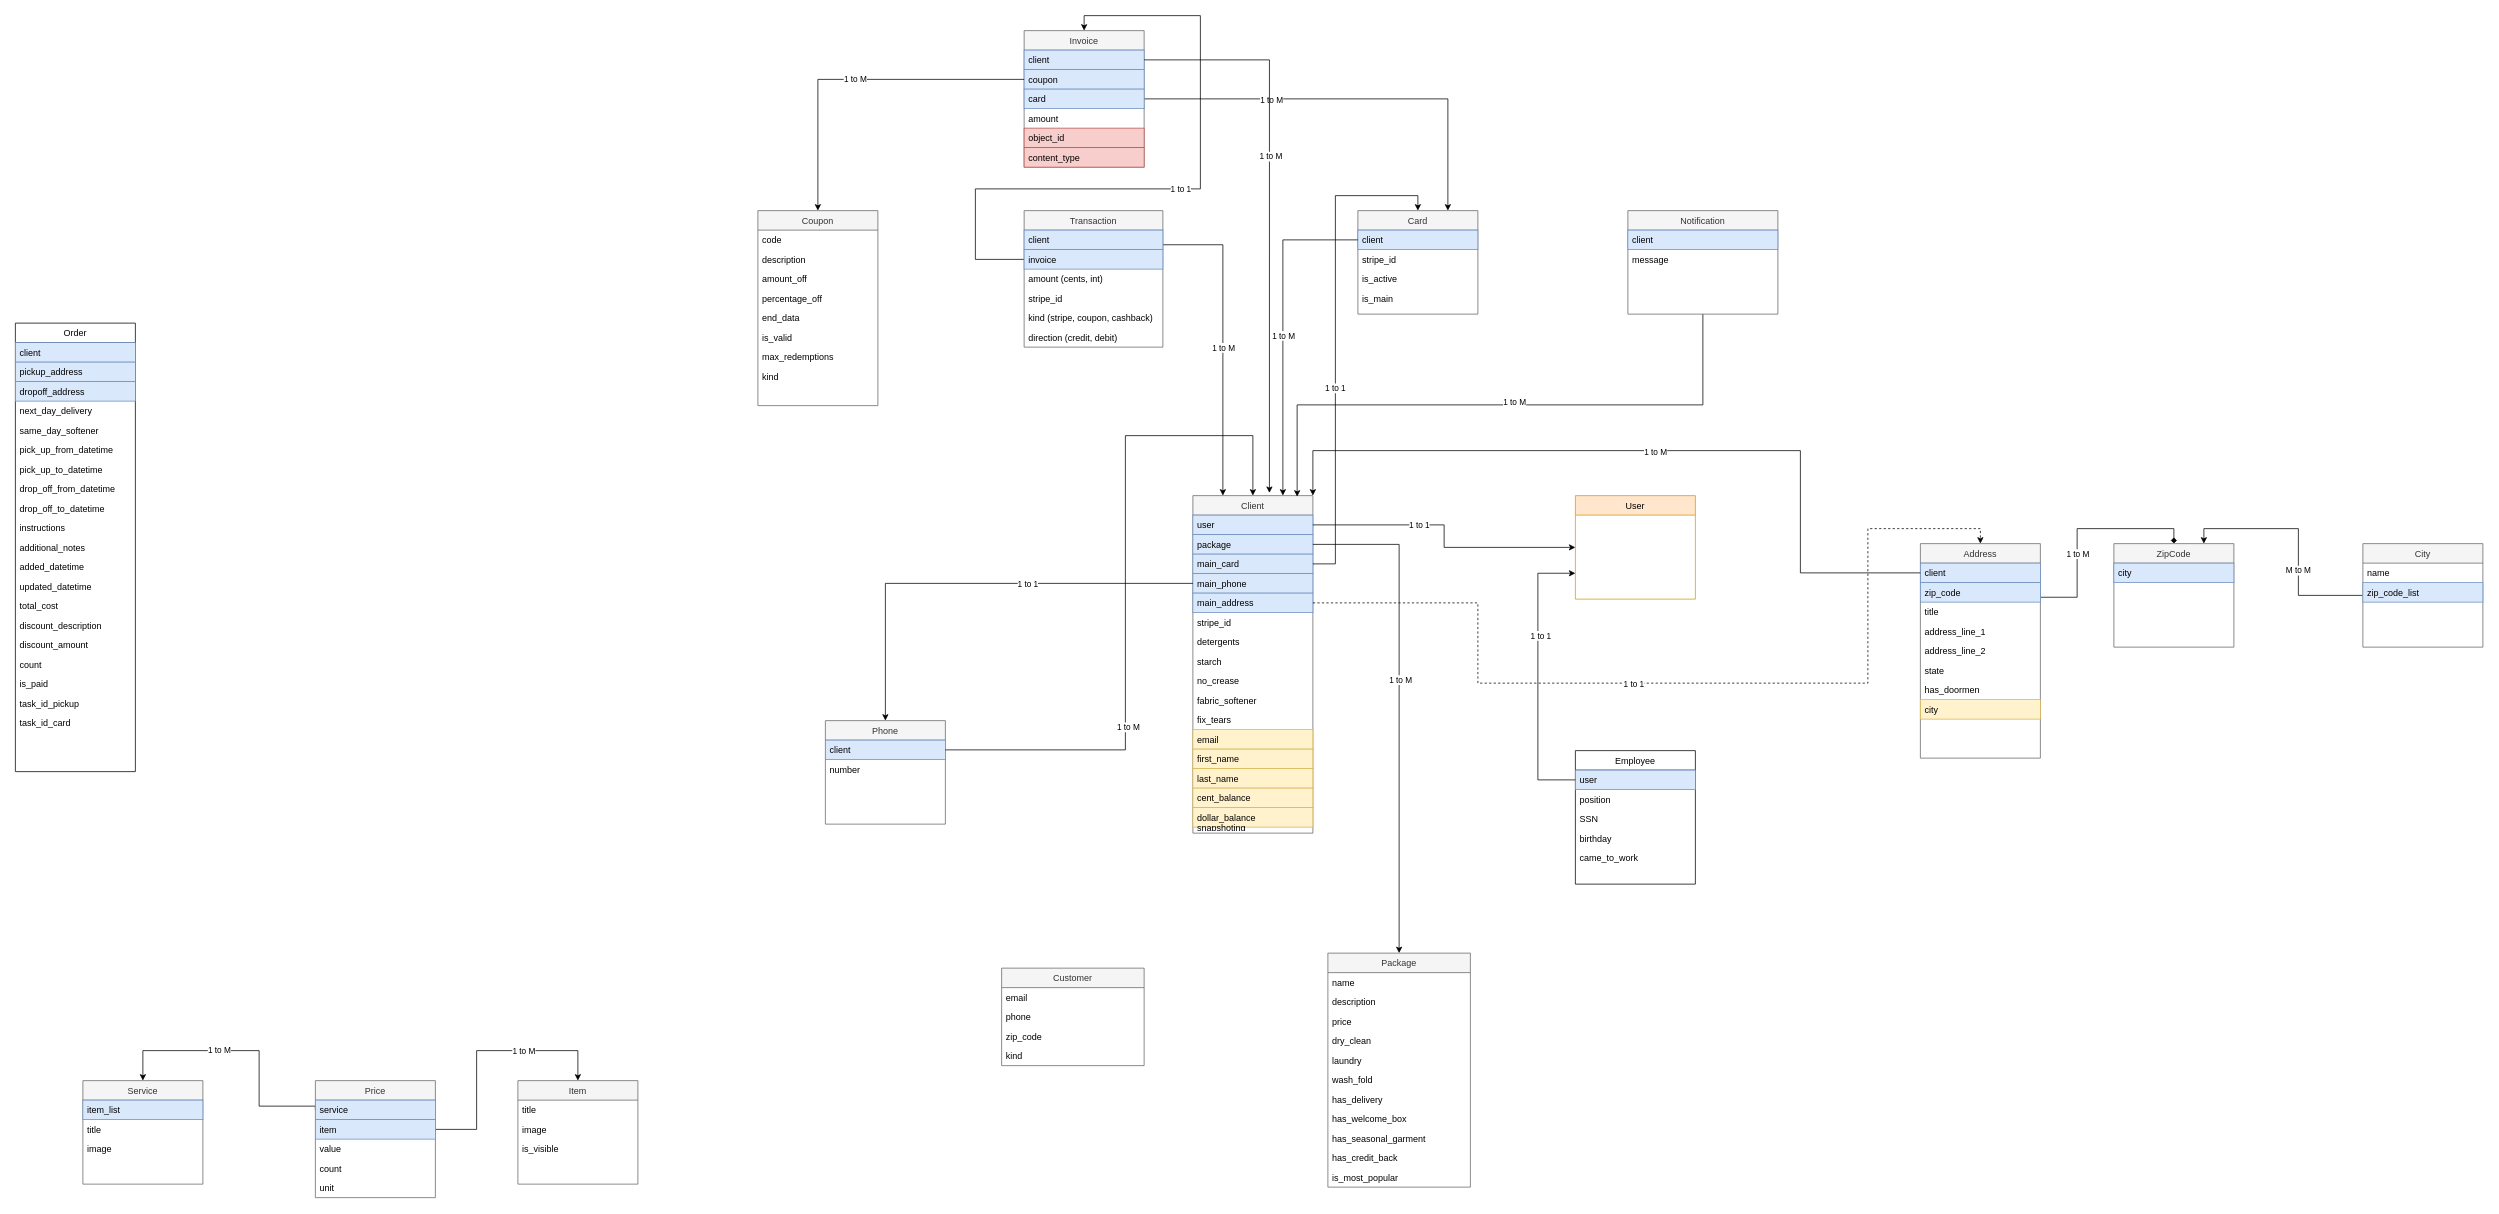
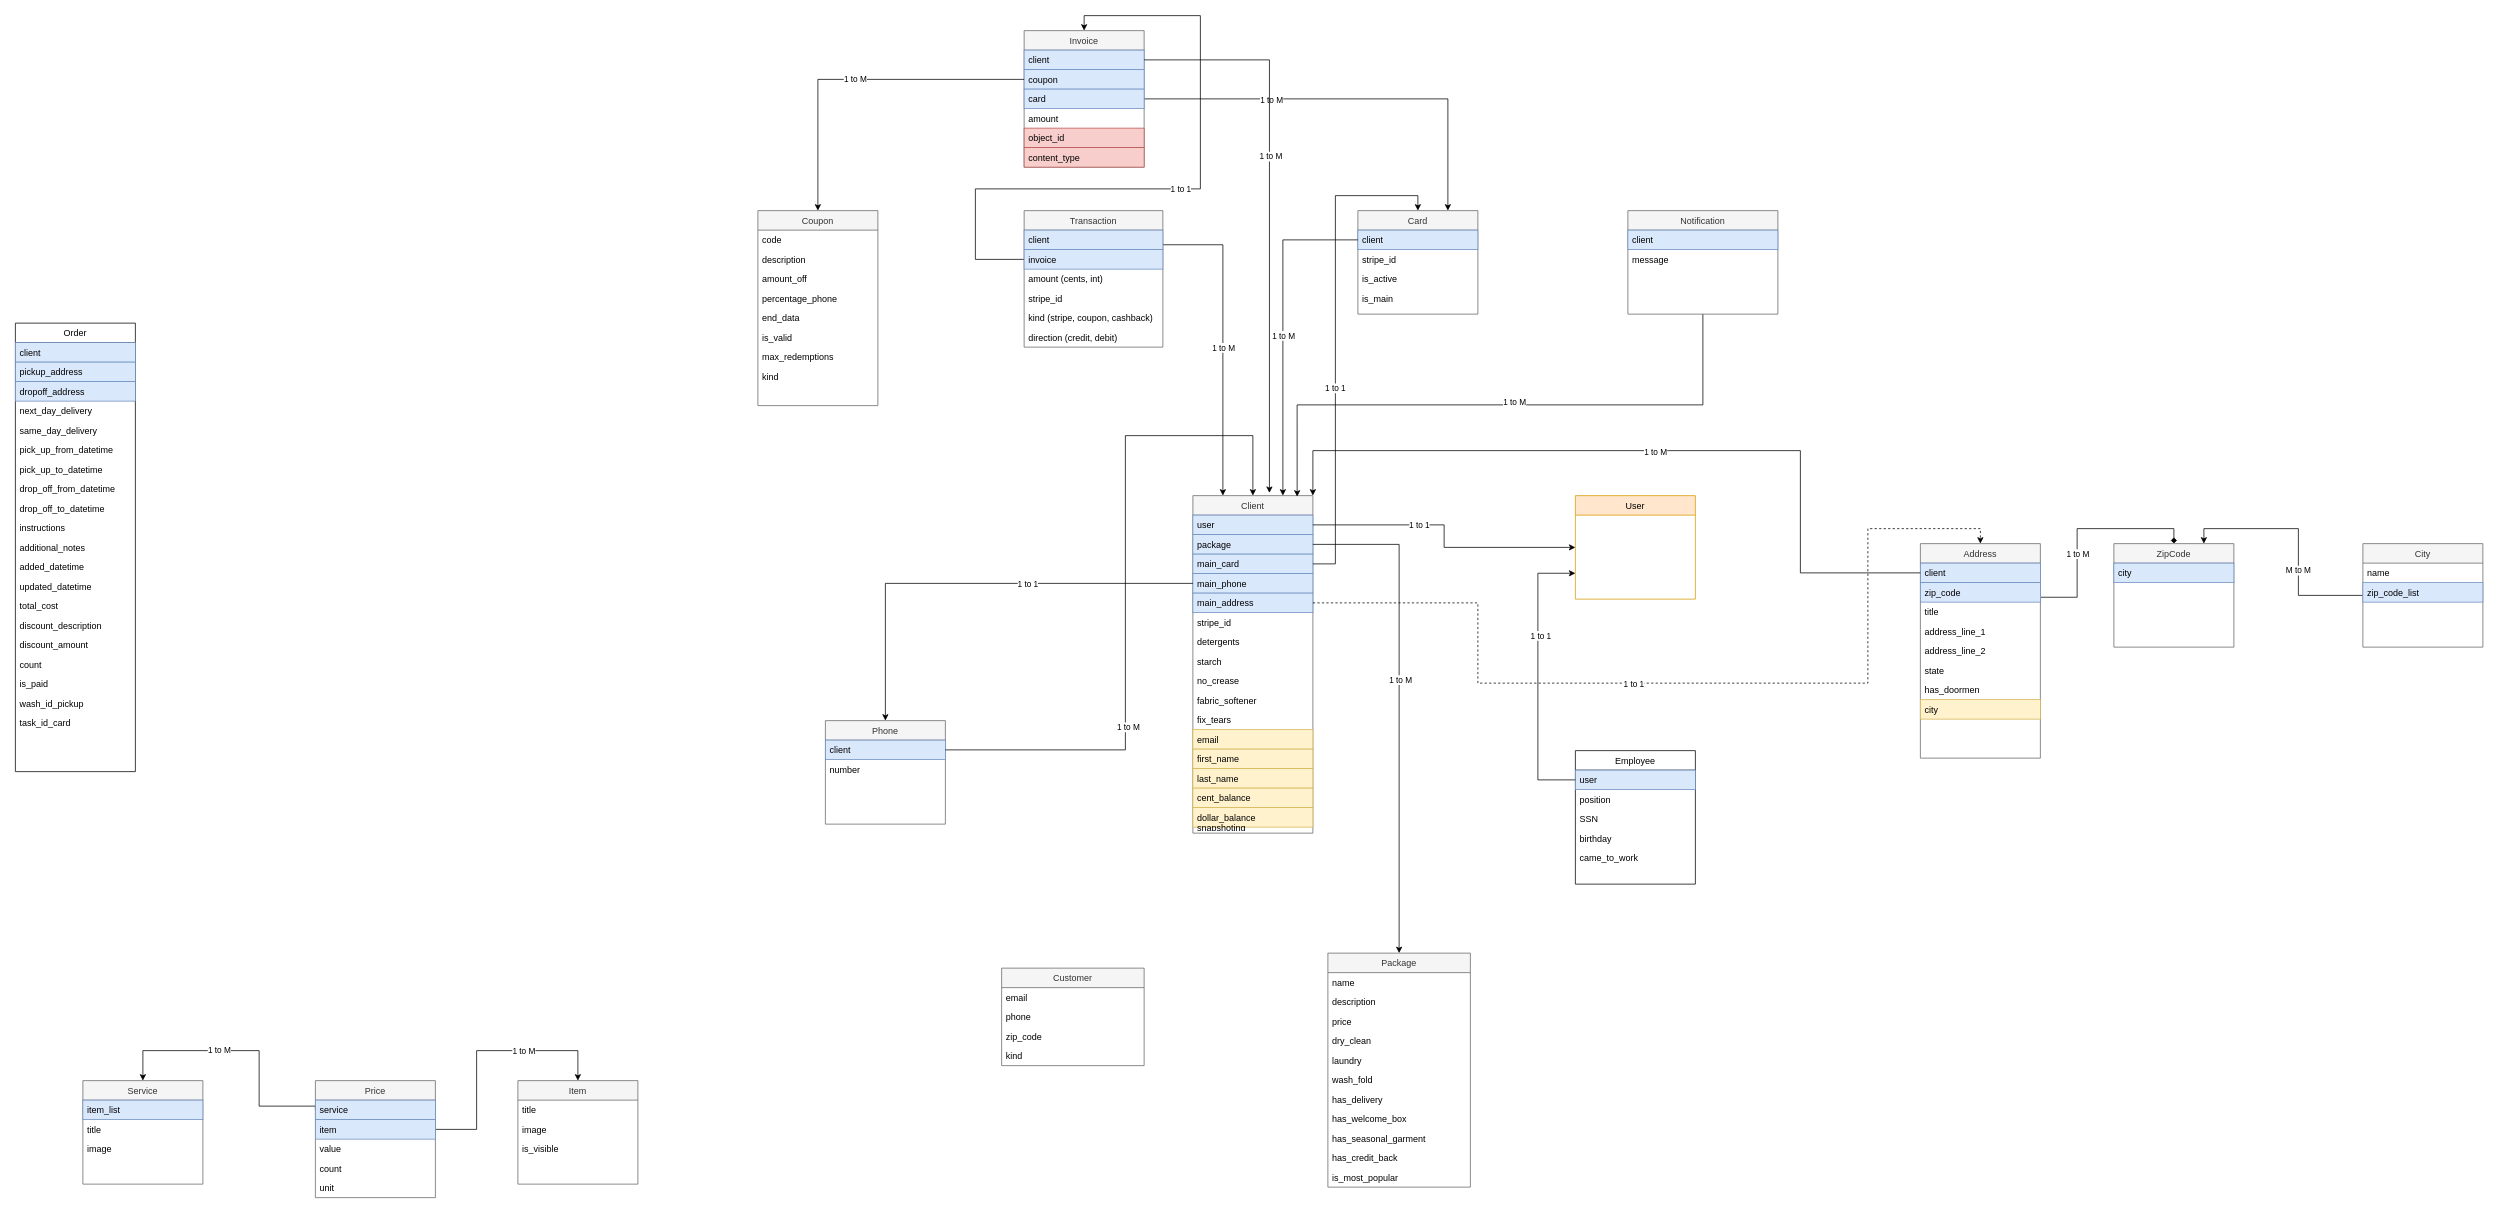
node "percentage_off": label "percentage_off" -> "percentage_phone"
node "same_day_softener": label "same_day_softener" -> "same_day_delivery"
node "task_id_pickup": label "task_id_pickup" -> "wash_id_pickup"
